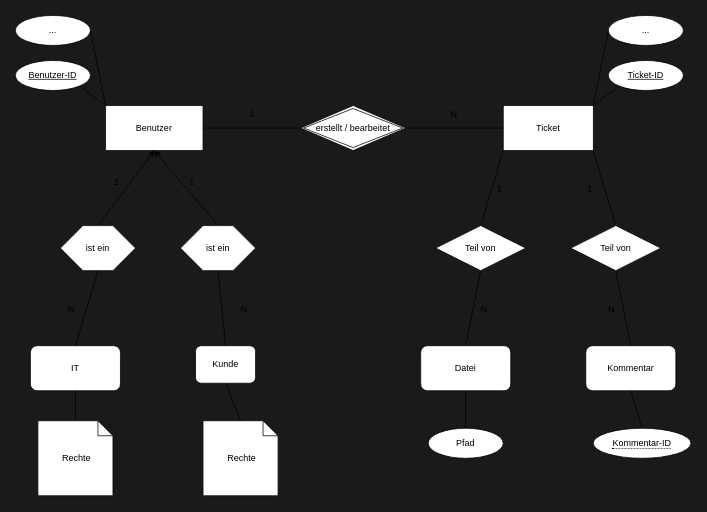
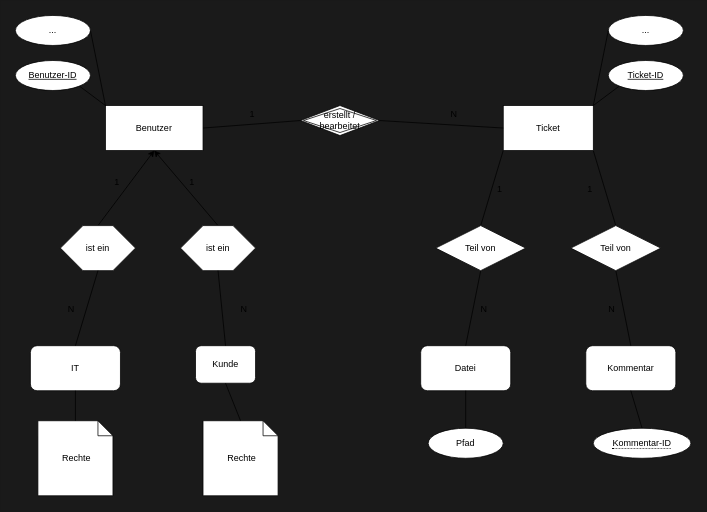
node "erstellt / bearbeitet": size 105x45 -> 79x30
